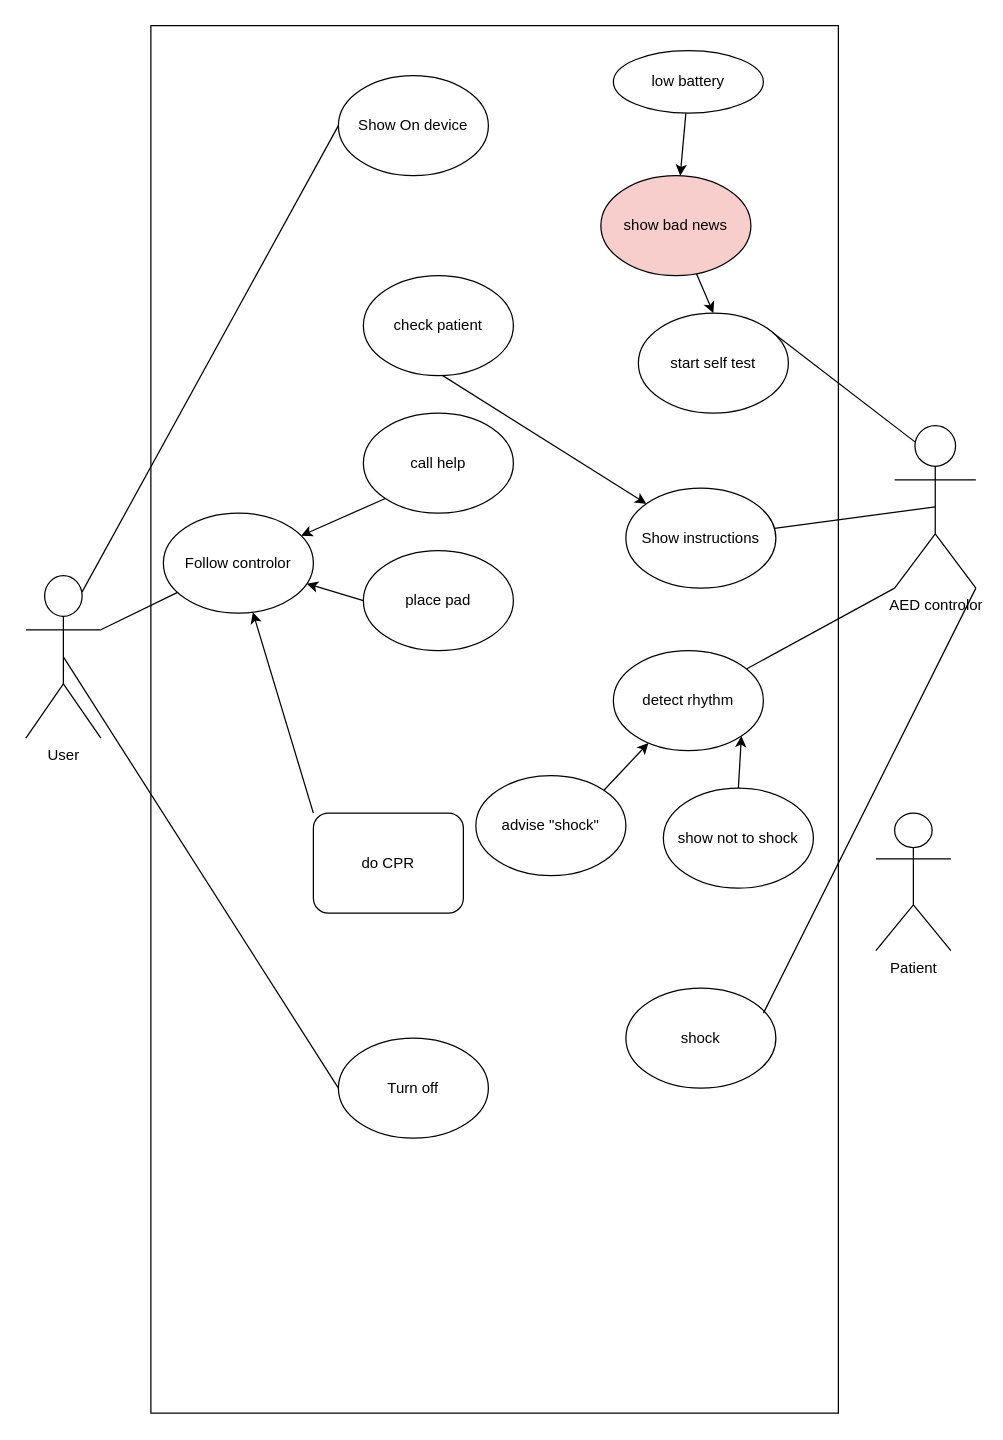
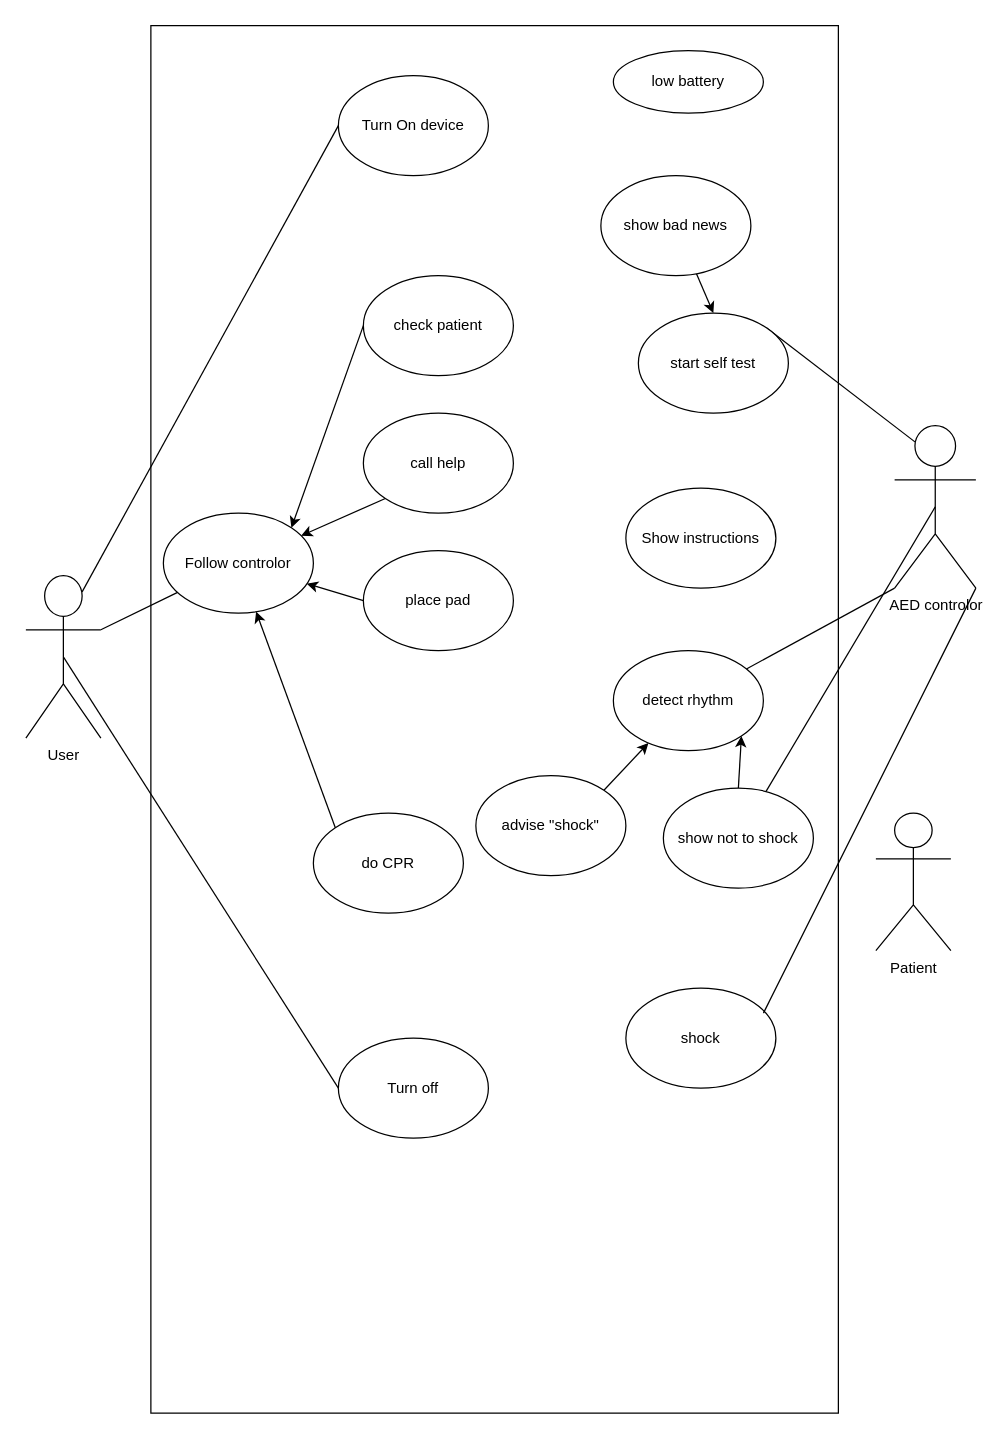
node "Show On device": label "Show On device" -> "Turn On device"
edge "low battery" -> "show bad news": removed
node "show bad news": fillcolor #f8cecc -> #ffffff
edge "check patient" -> "Show instructions": now "check patient" -> "Follow controlor"
edge "AED controlor" -- "Show instructions": now "AED controlor" -- "show not to shock"
node "do CPR": shape rounded rectangle -> ellipse
